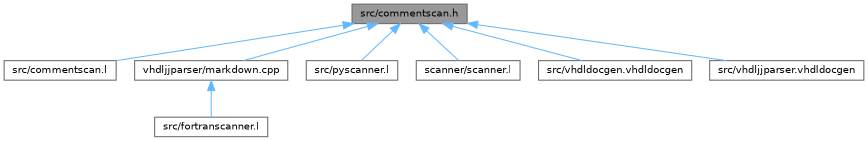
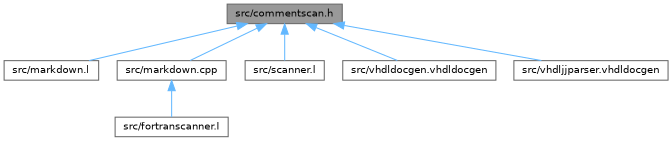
node "src/commentscan.l": label "src/commentscan.l" -> "src/markdown.l"
node "vhdljjparser/markdown.cpp": label "vhdljjparser/markdown.cpp" -> "src/markdown.cpp"
node "src/pyscanner.l": removed
node "scanner/scanner.l": label "scanner/scanner.l" -> "src/scanner.l"
